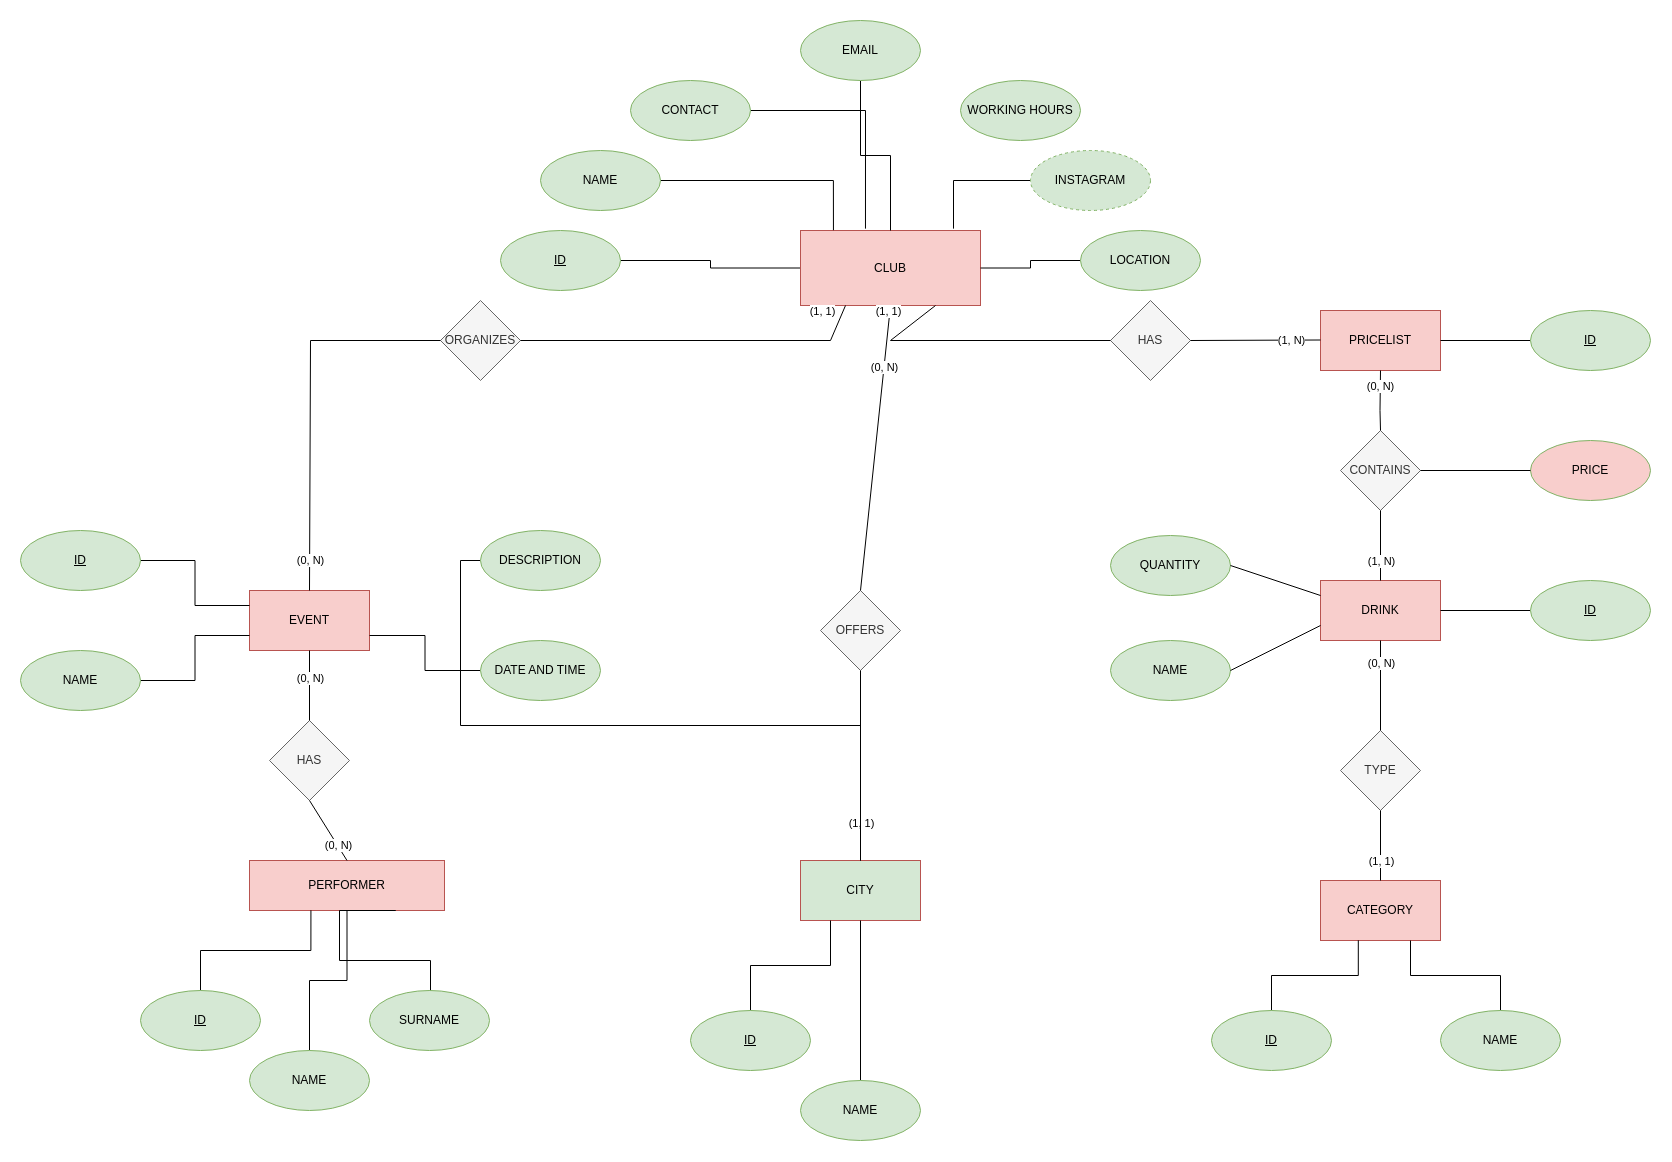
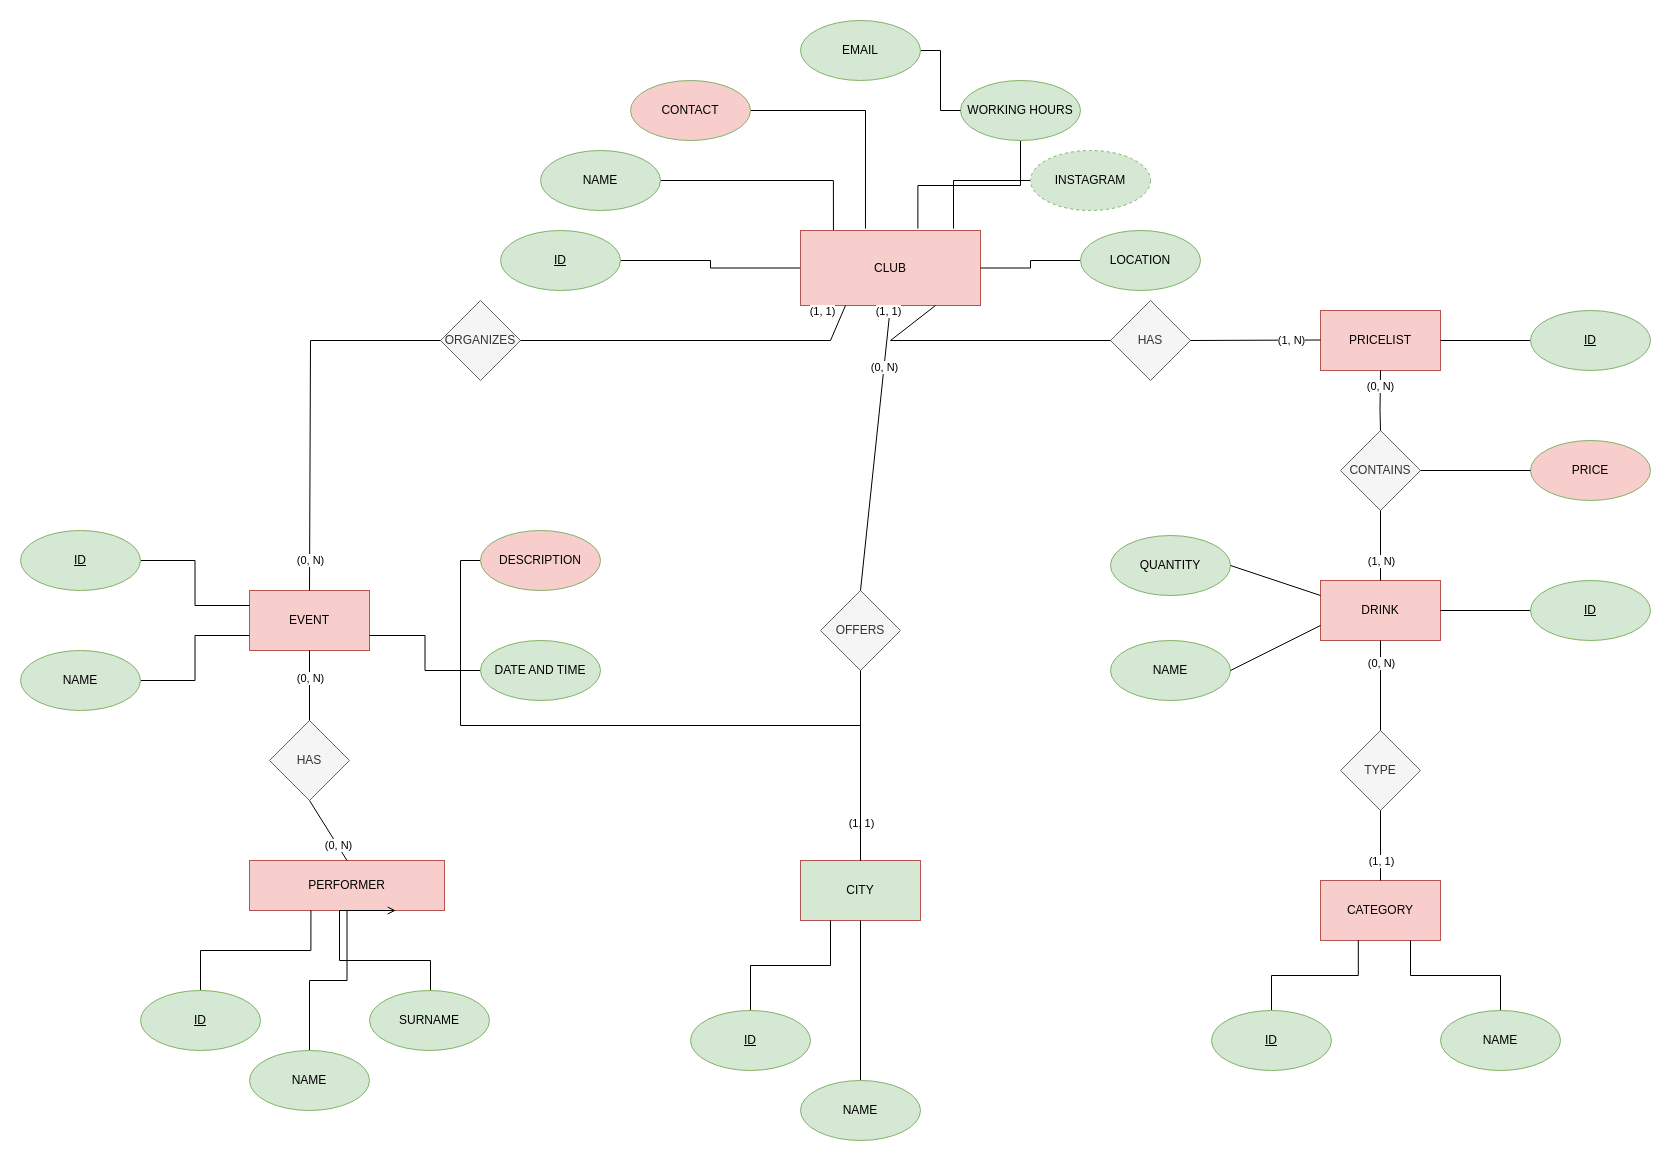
node "CONTACT": fillcolor #d5e8d4 -> #f8cecc
edge "EMAIL" -- "CLUB": now "EMAIL" -- "WORKING HOURS"
edge "WORKING HOURS" -- "CLUB": added
node "DESCRIPTION": fillcolor #d5e8d4 -> #f8cecc
edge "PERFORMER" -- "SURNAME": arrowhead none -> open
